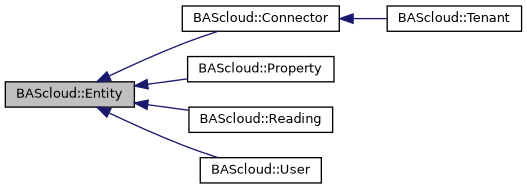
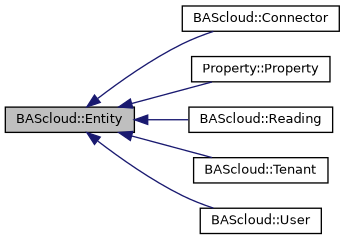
edge "BAScloud::Tenant" -> "BAScloud::Connector": now "BAScloud::Tenant" -> "BAScloud::Entity"
node "BAScloud::Property": label "BAScloud::Property" -> "Property::Property"
